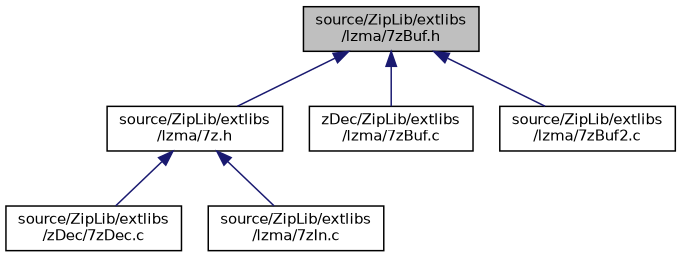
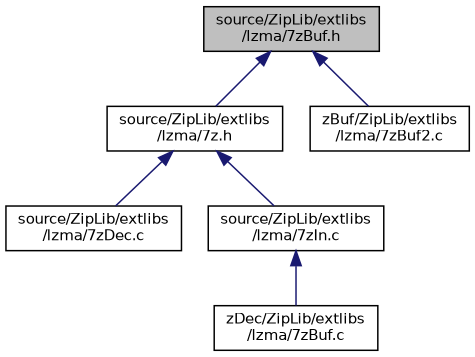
edge "zDec/ZipLib/extlibs /lzma/7zBuf.c" -> "source/ZipLib/extlibs /lzma/7zBuf.h": now "zDec/ZipLib/extlibs /lzma/7zBuf.c" -> "source/ZipLib/extlibs /lzma/7zIn.c"
node "source/ZipLib/extlibs /lzma/7zBuf2.c": label "source/ZipLib/extlibs /lzma/7zBuf2.c" -> "zBuf/ZipLib/extlibs /lzma/7zBuf2.c"
node "source/ZipLib/extlibs /zDec/7zDec.c": label "source/ZipLib/extlibs /zDec/7zDec.c" -> "source/ZipLib/extlibs /lzma/7zDec.c"
